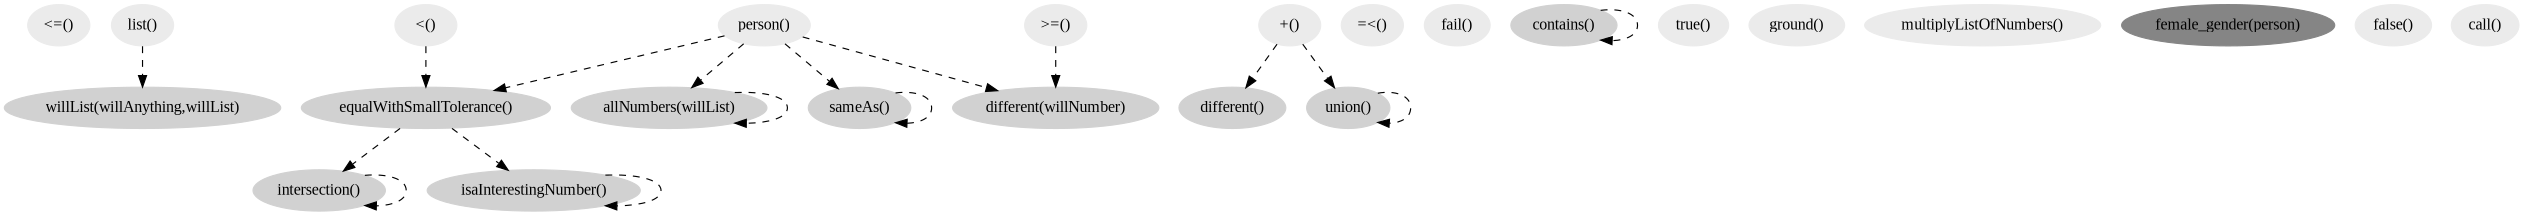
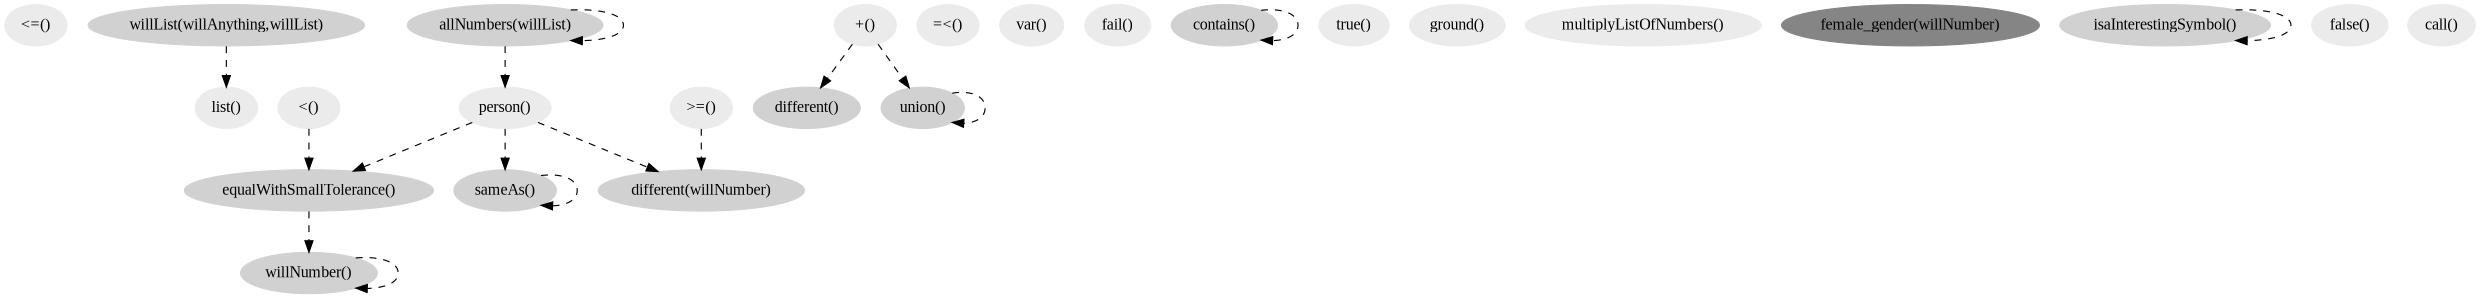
node "var()": added
node "isaInterestingSymbol()": added
node "female_gender(person)": label "female_gender(person)" -> "female_gender(willNumber)"
edge "list()" -> "willList(willAnything,willList)": reversed
edge "person()" -> "allNumbers(willList)": reversed
node "intersection()": label "intersection()" -> "willNumber()"
node "isaInterestingNumber()": removed
